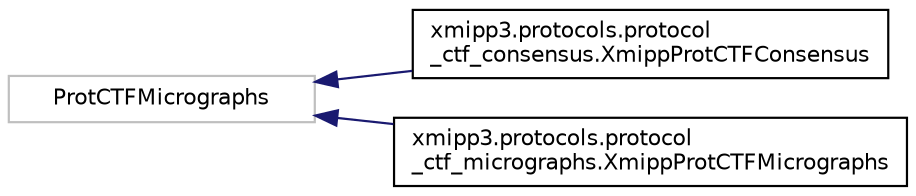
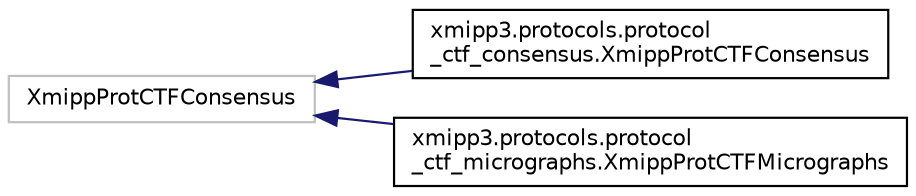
node "ProtCTFMicrographs": label "ProtCTFMicrographs" -> "XmippProtCTFConsensus"
